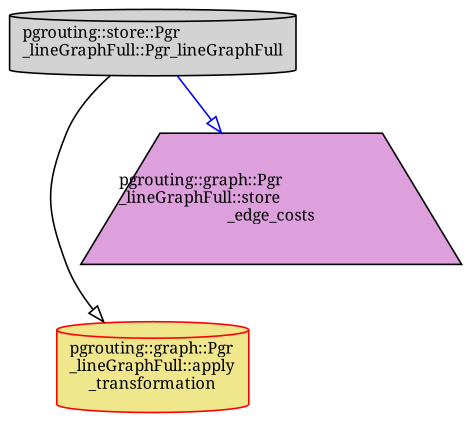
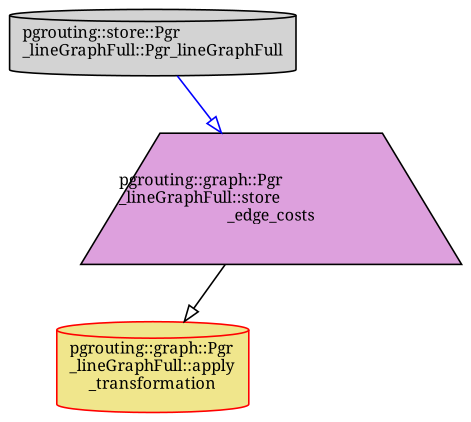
edge "pgrouting::store::Pgr _lineGraphFull::Pgr_lineGraphFull" -> "pgrouting::graph::Pgr _lineGraphFull::apply _transformation": now "pgrouting::graph::Pgr _lineGraphFull::store _edge_costs" -> "pgrouting::graph::Pgr _lineGraphFull::apply _transformation"
